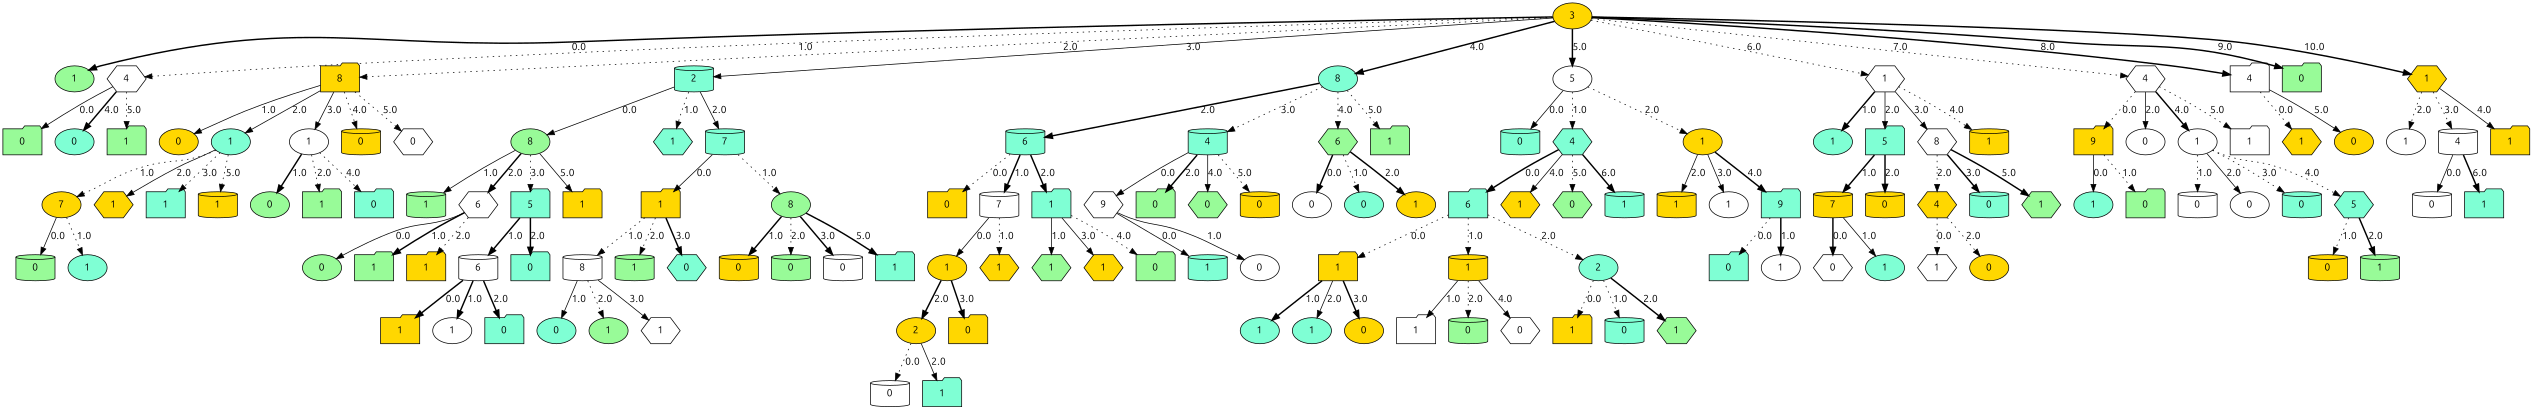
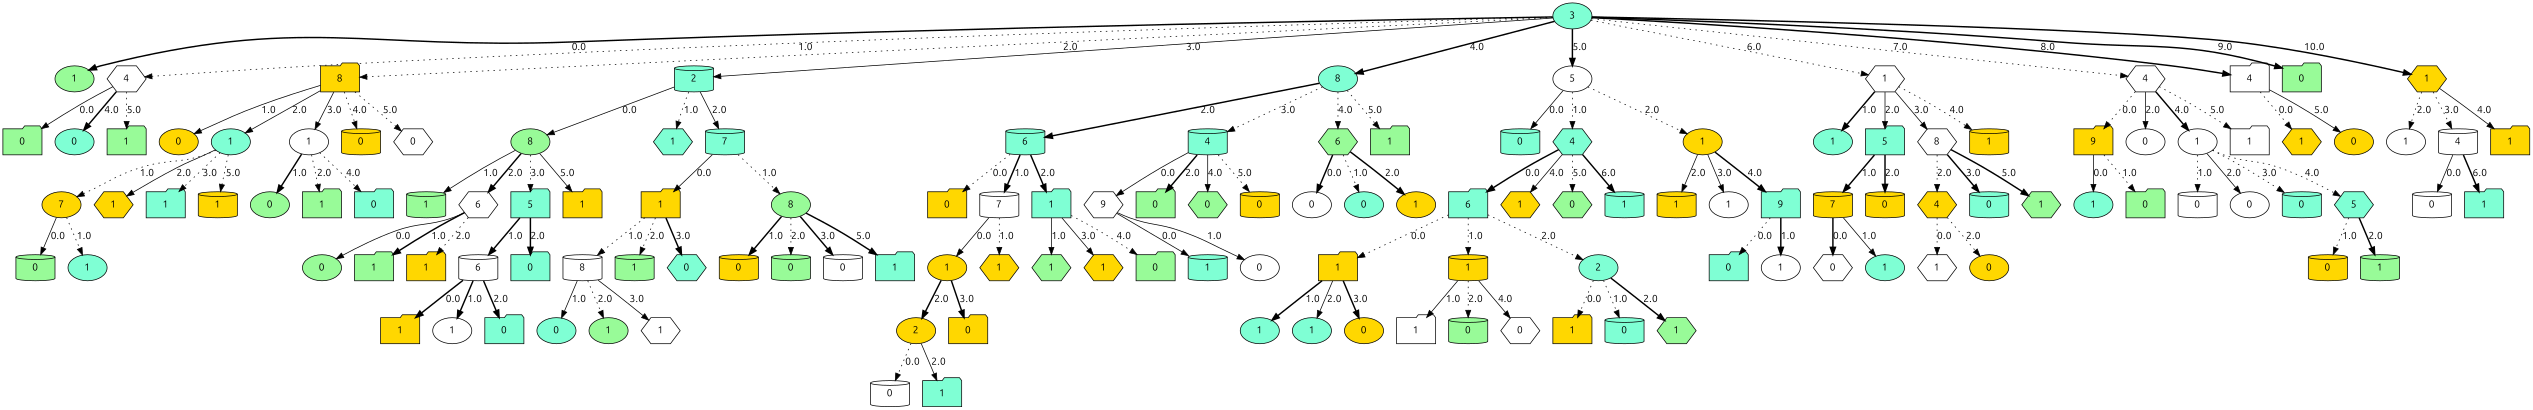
node "3": fillcolor gold -> aquamarine
